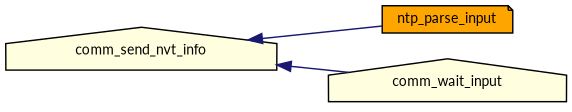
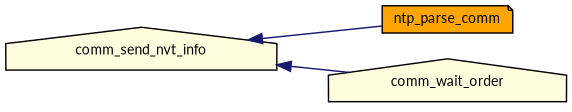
node "ntp_parse_input": label "ntp_parse_input" -> "ntp_parse_comm"
node "comm_wait_input": label "comm_wait_input" -> "comm_wait_order"
